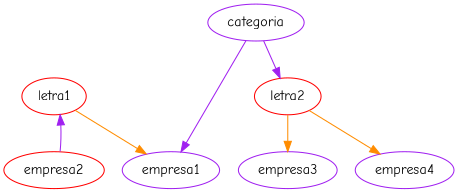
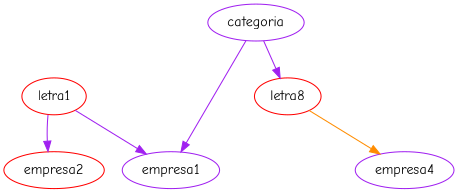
node "letra2": label "letra2" -> "letra8"
edge "letra1" -> "empresa1": color darkorange -> purple
edge "empresa2" -> "letra1": reversed
node "empresa3": removed
